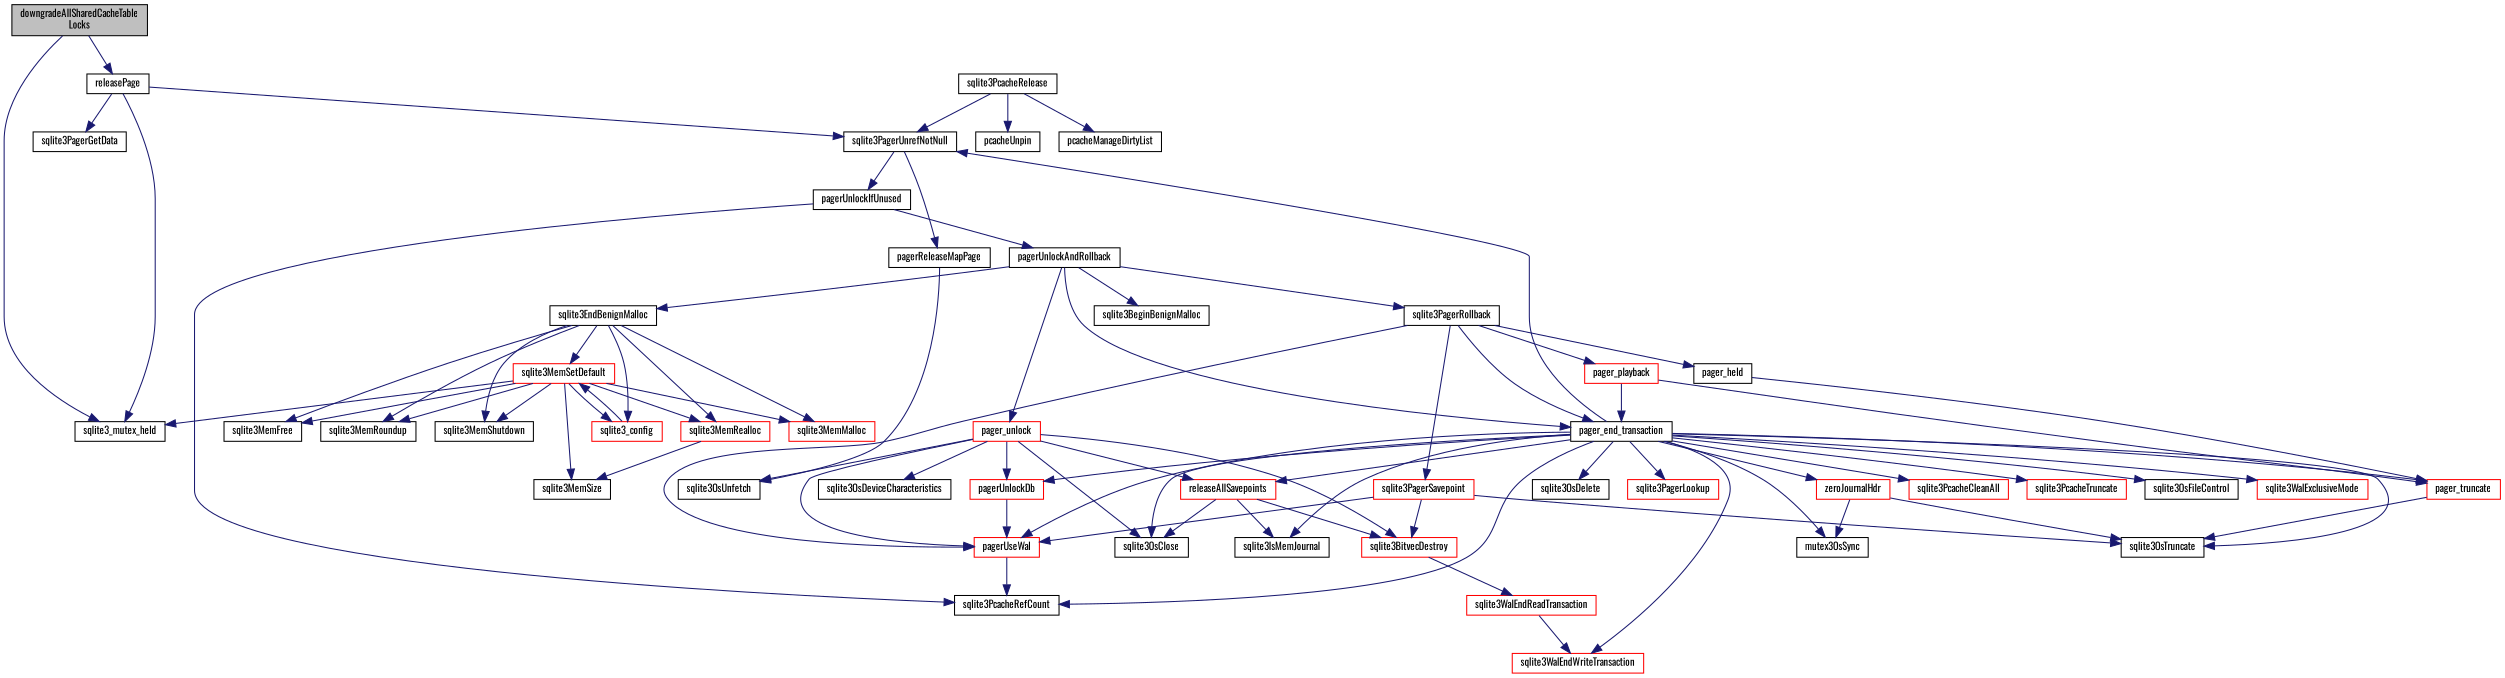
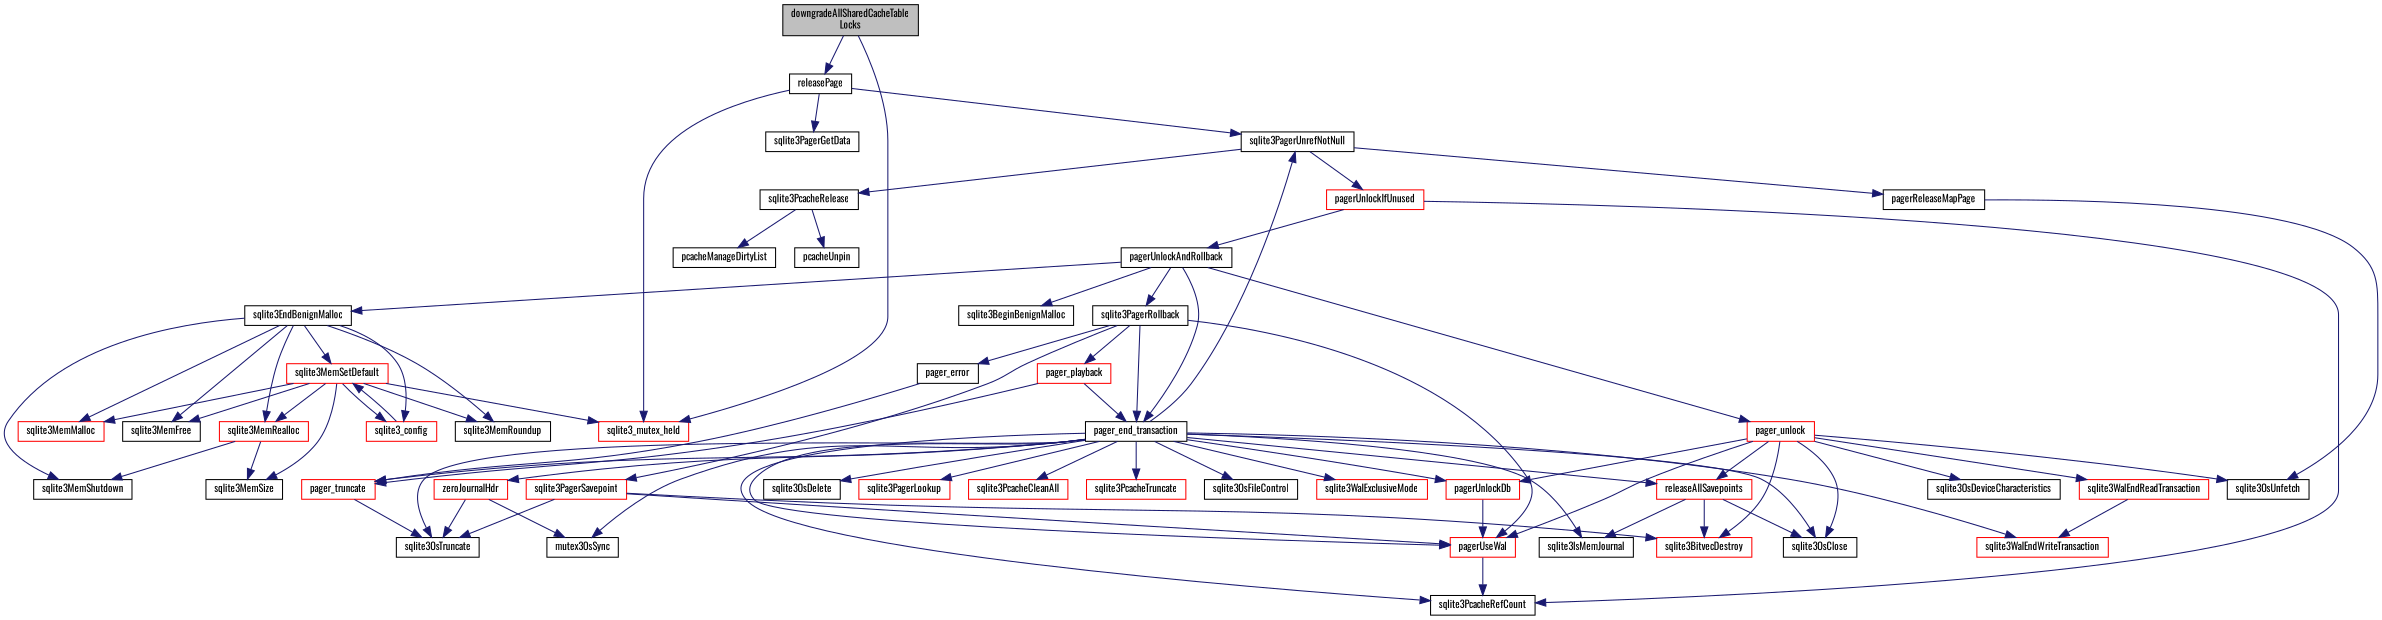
edge "sqlite3PcacheRelease" -> "sqlite3PagerUnrefNotNull": reversed
node "pagerUnlockIfUnused": color black -> red
node "pager_held": label "pager_held" -> "pager_error"
edge "sqlite3MemSetDefault" -> "sqlite3MemShutdown": now "sqlite3MemRealloc" -> "sqlite3MemShutdown"
node "sqlite3_mutex_held": color black -> red
edge "sqlite3BitvecDestroy" -> "sqlite3WalEndReadTransaction": now "pager_unlock" -> "sqlite3WalEndReadTransaction"
